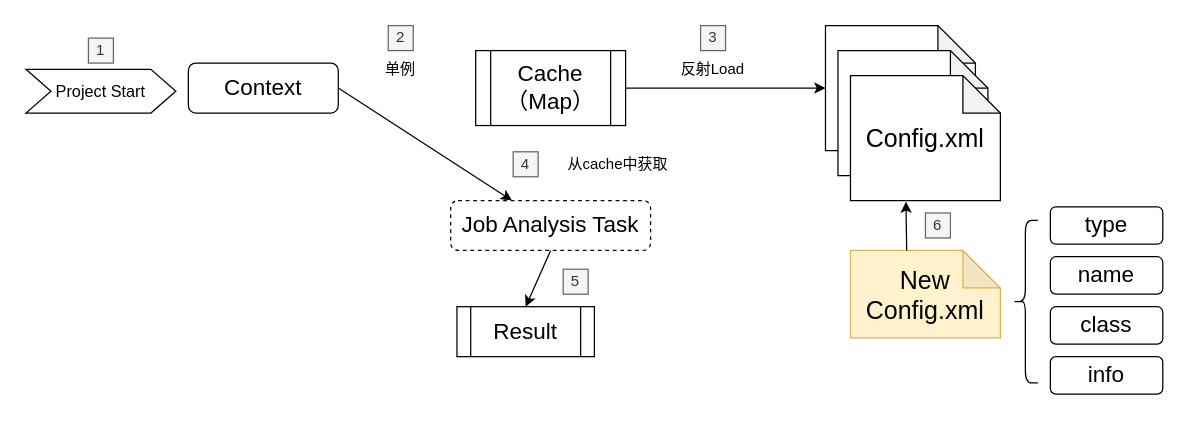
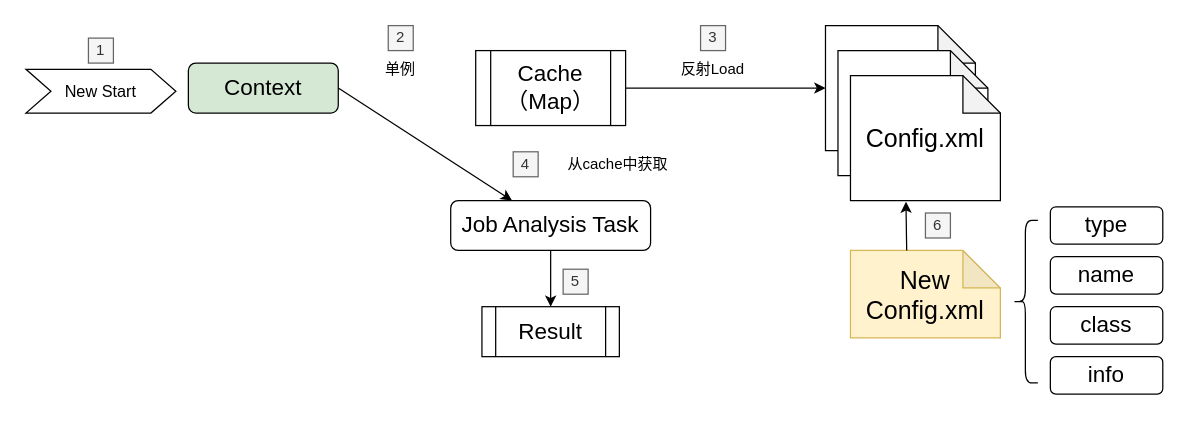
node "Context": fillcolor #ffffff -> #d5e8d4
node "Project Start": label "Project Start" -> "New Start"
node "Job Analysis Task": style dashed -> solid
node "Result": moved (526, 332) -> (551, 332)
